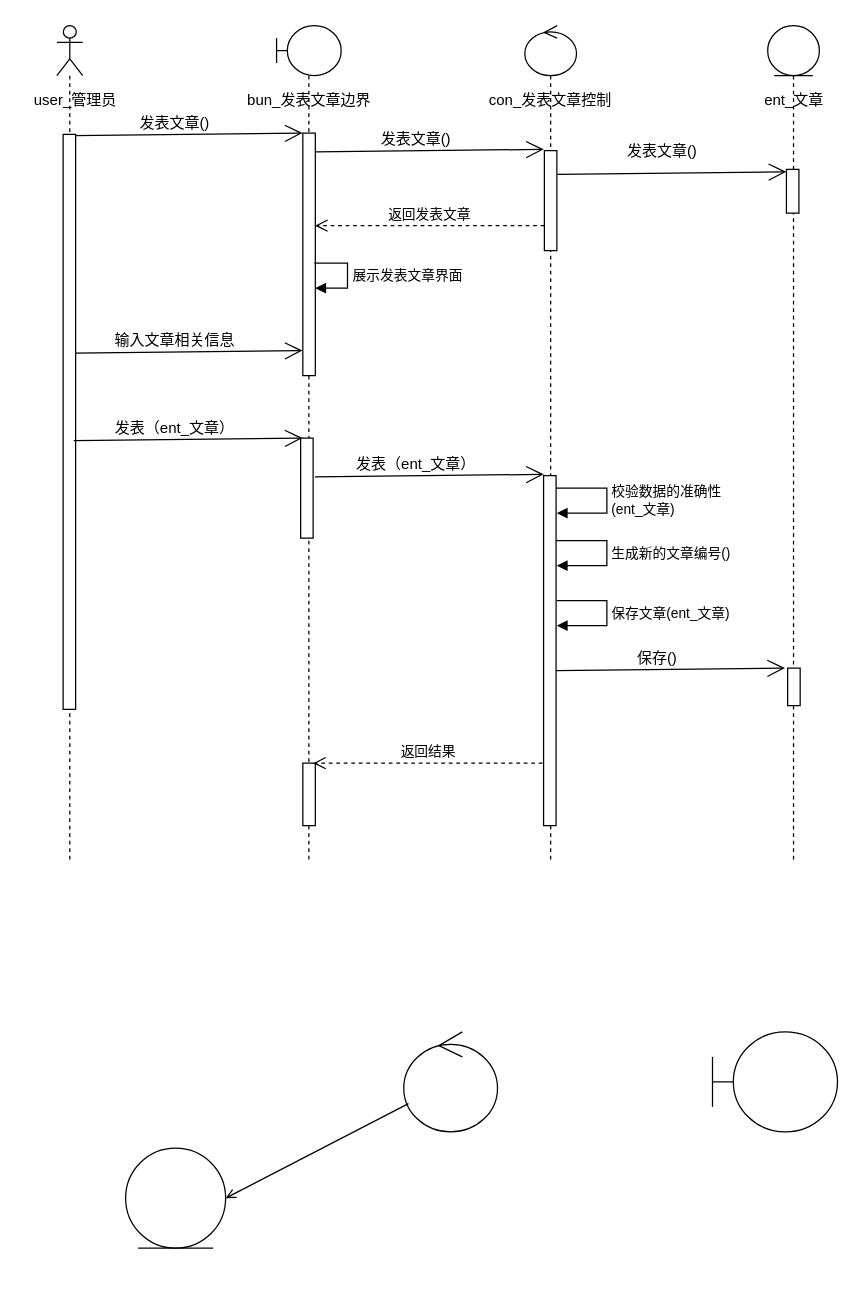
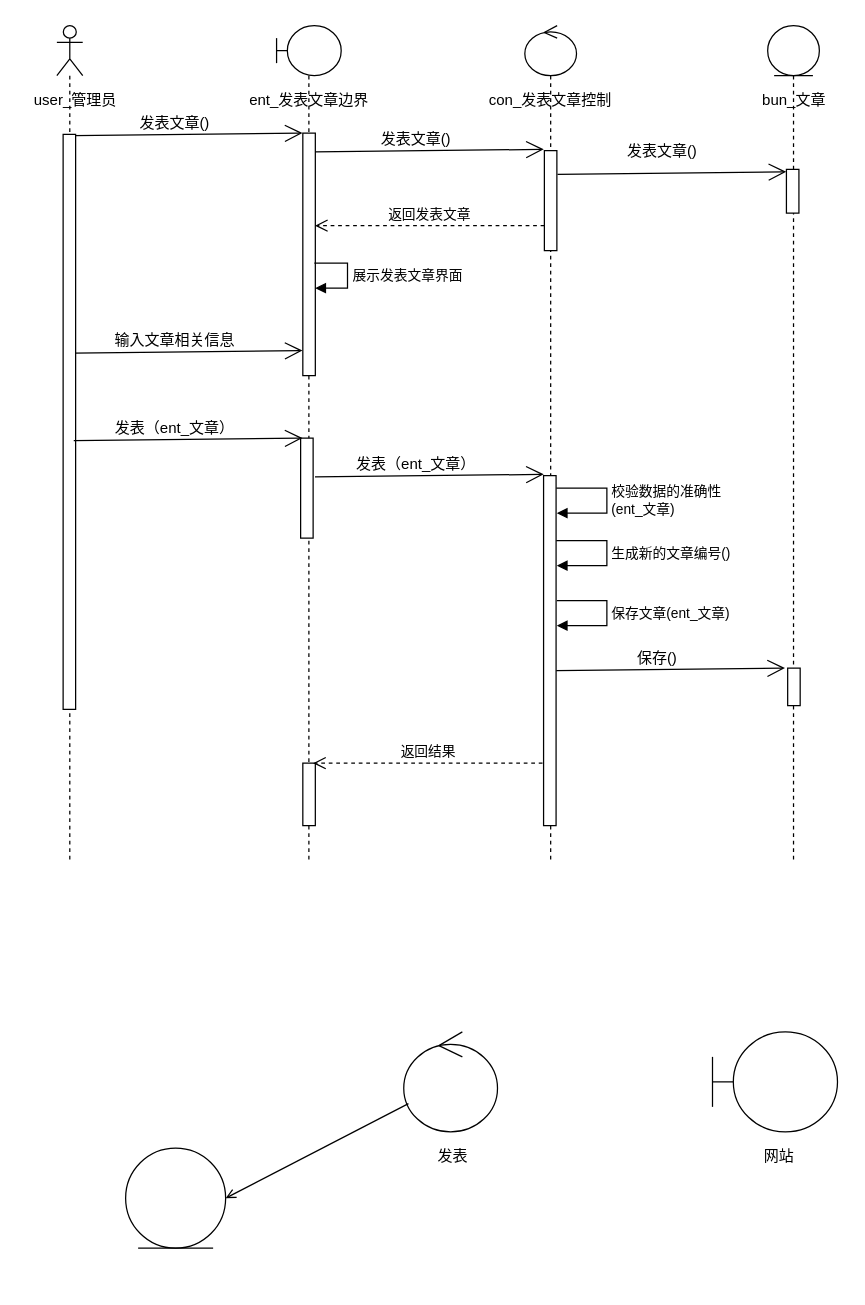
node "bun_发表文章边界": label "bun_发表文章边界" -> "ent_发表文章边界"
node "ent_文章": label "ent_文章" -> "bun_文章"
node "发表": added
node "网站": added
